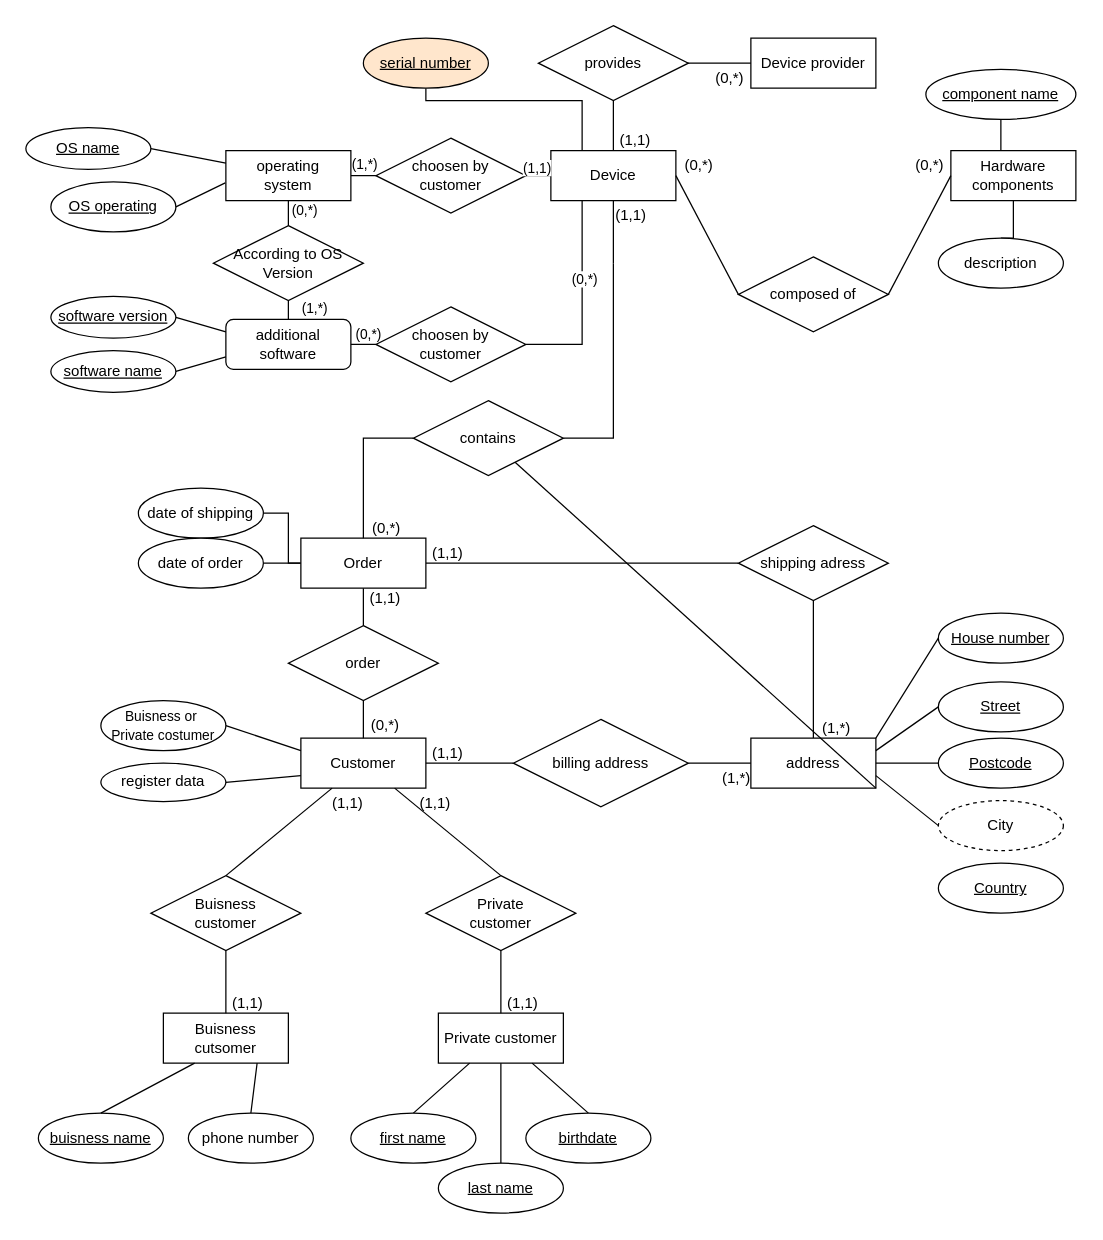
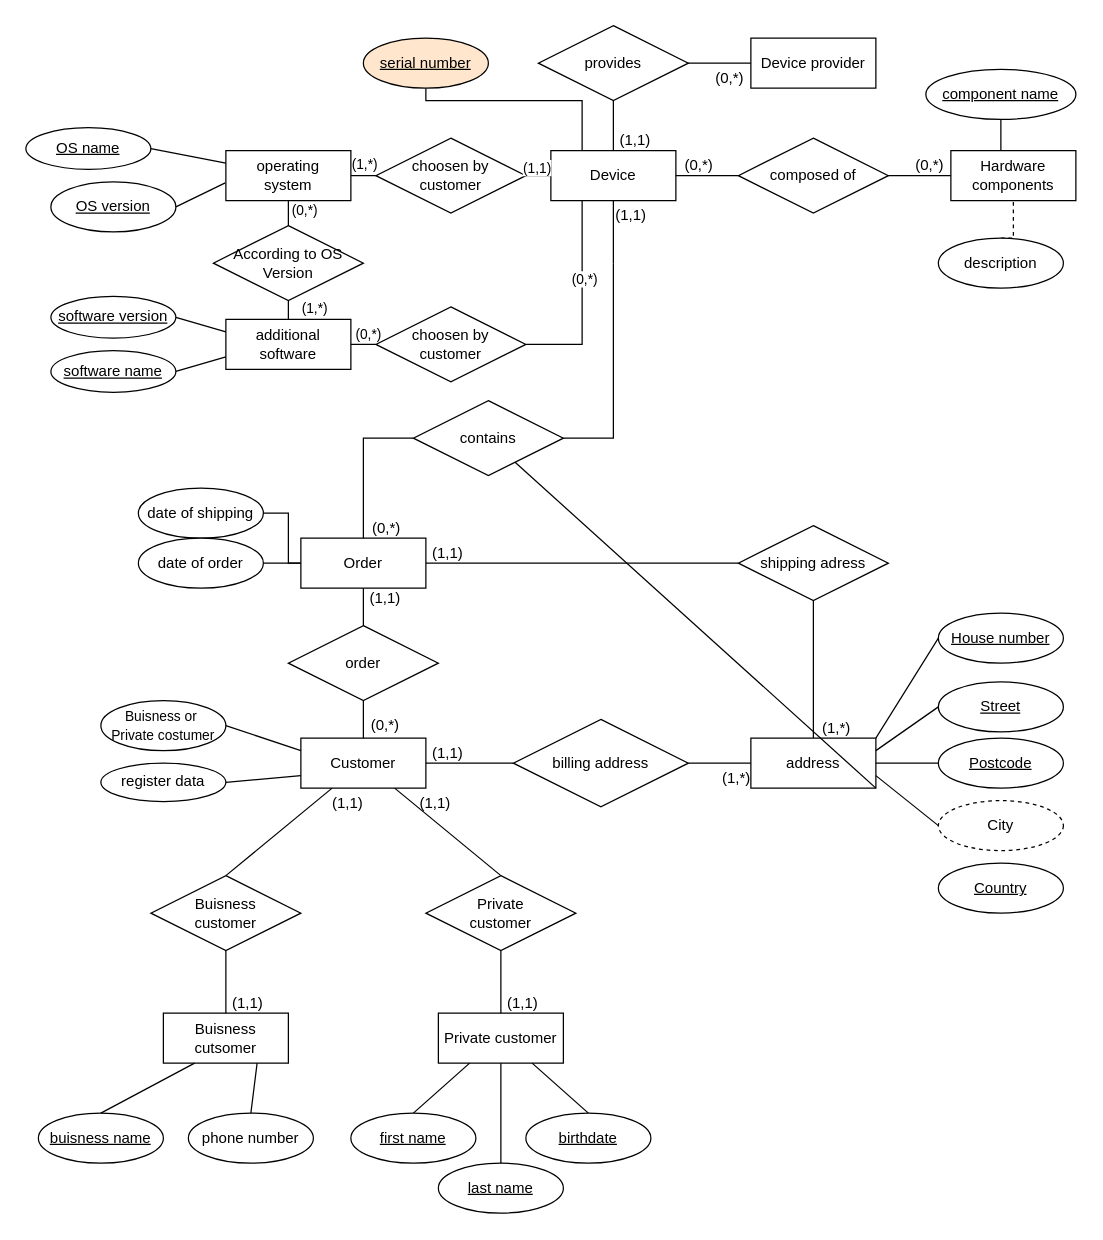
node "OS operating": label "OS operating" -> "OS version"
edge "Hardware components" -- "description": style solid -> dashed
node "composed of": moved (813, 294) -> (813, 176)
node "additional software": shape rounded rectangle -> rectangle
